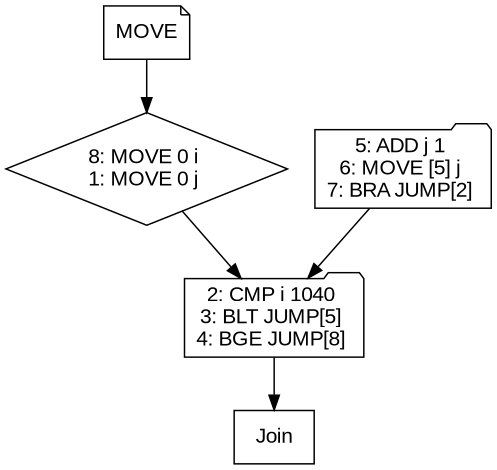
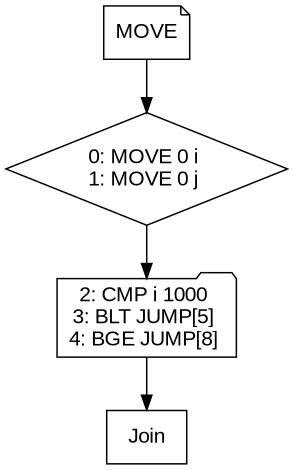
node "8: MOVE 0 i 1: MOVE 0 j": label "8: MOVE 0 i 1: MOVE 0 j" -> "0: MOVE 0 i 1: MOVE 0 j"
node "5: ADD j 1 6: MOVE [5] j 7: BRA JUMP[2]": removed
node "2: CMP i 1040 3: BLT JUMP[5] 4: BGE JUMP[8]": label "2: CMP i 1040 3: BLT JUMP[5] 4: BGE JUMP[8]" -> "2: CMP i 1000 3: BLT JUMP[5] 4: BGE JUMP[8]"
